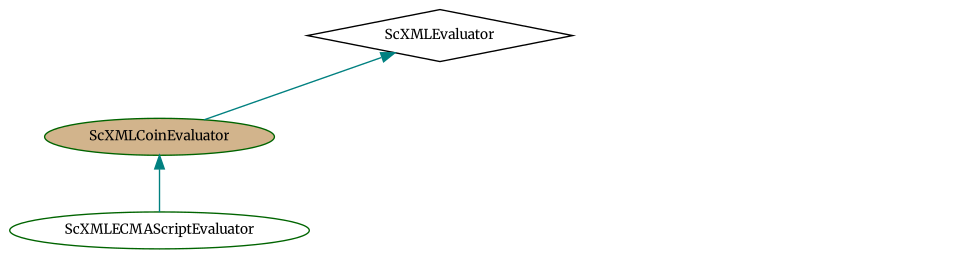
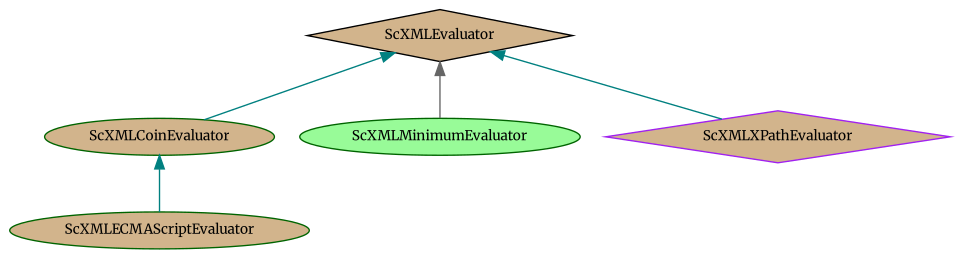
node "ScXMLEvaluator": fillcolor white -> tan
node "ScXMLMinimumEvaluator": added
node "ScXMLXPathEvaluator": added
node "ScXMLECMAScriptEvaluator": fillcolor white -> tan
